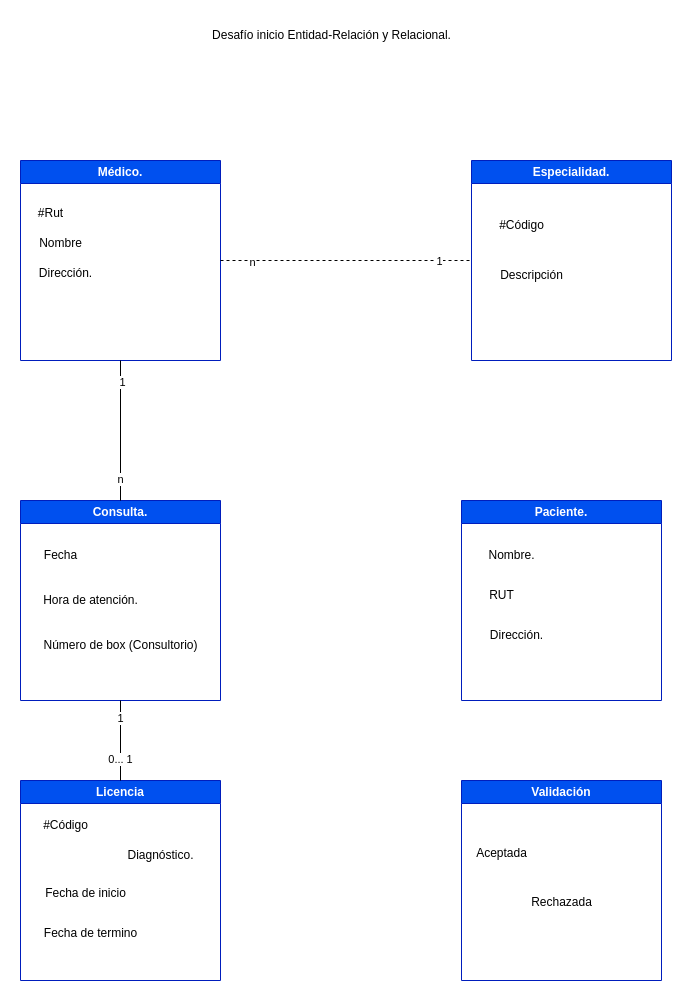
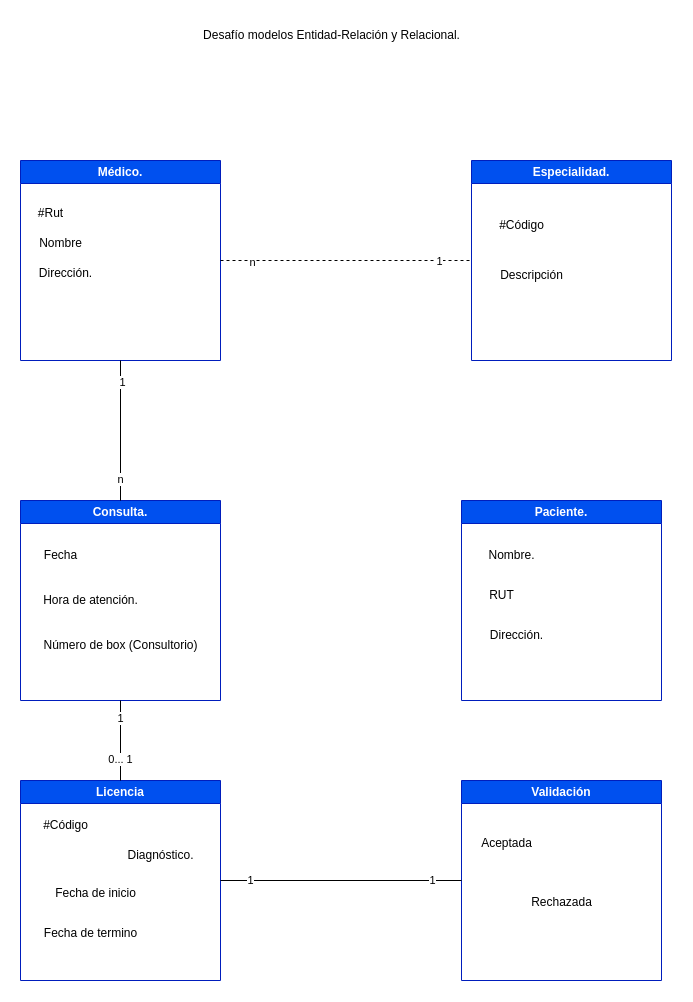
node "Desafío inicio Entidad-Relación y Relacional.": label "Desafío inicio Entidad-Relación y Relacional." -> "Desafío modelos Entidad-Relación y Relacional."
node "Aceptada": moved (502, 854) -> (507, 844)
edge "Licencia" -- "Validación": added, labels "1", "1"
node "Fecha de inicio": moved (86, 894) -> (96, 894)
